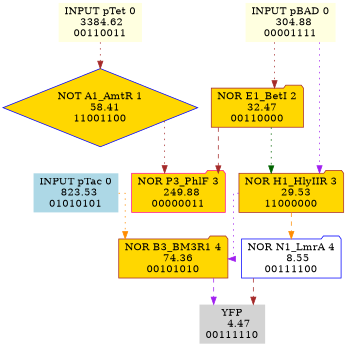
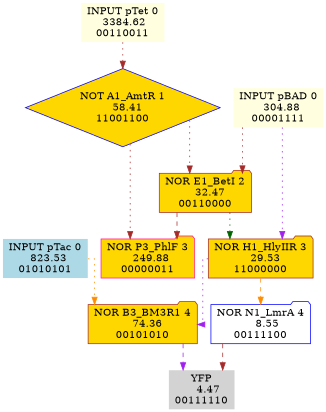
edge "NOT A1_AmtR 1 58.41 11001100" -> "NOR E1_BetI 2 32.47 00110000": added
